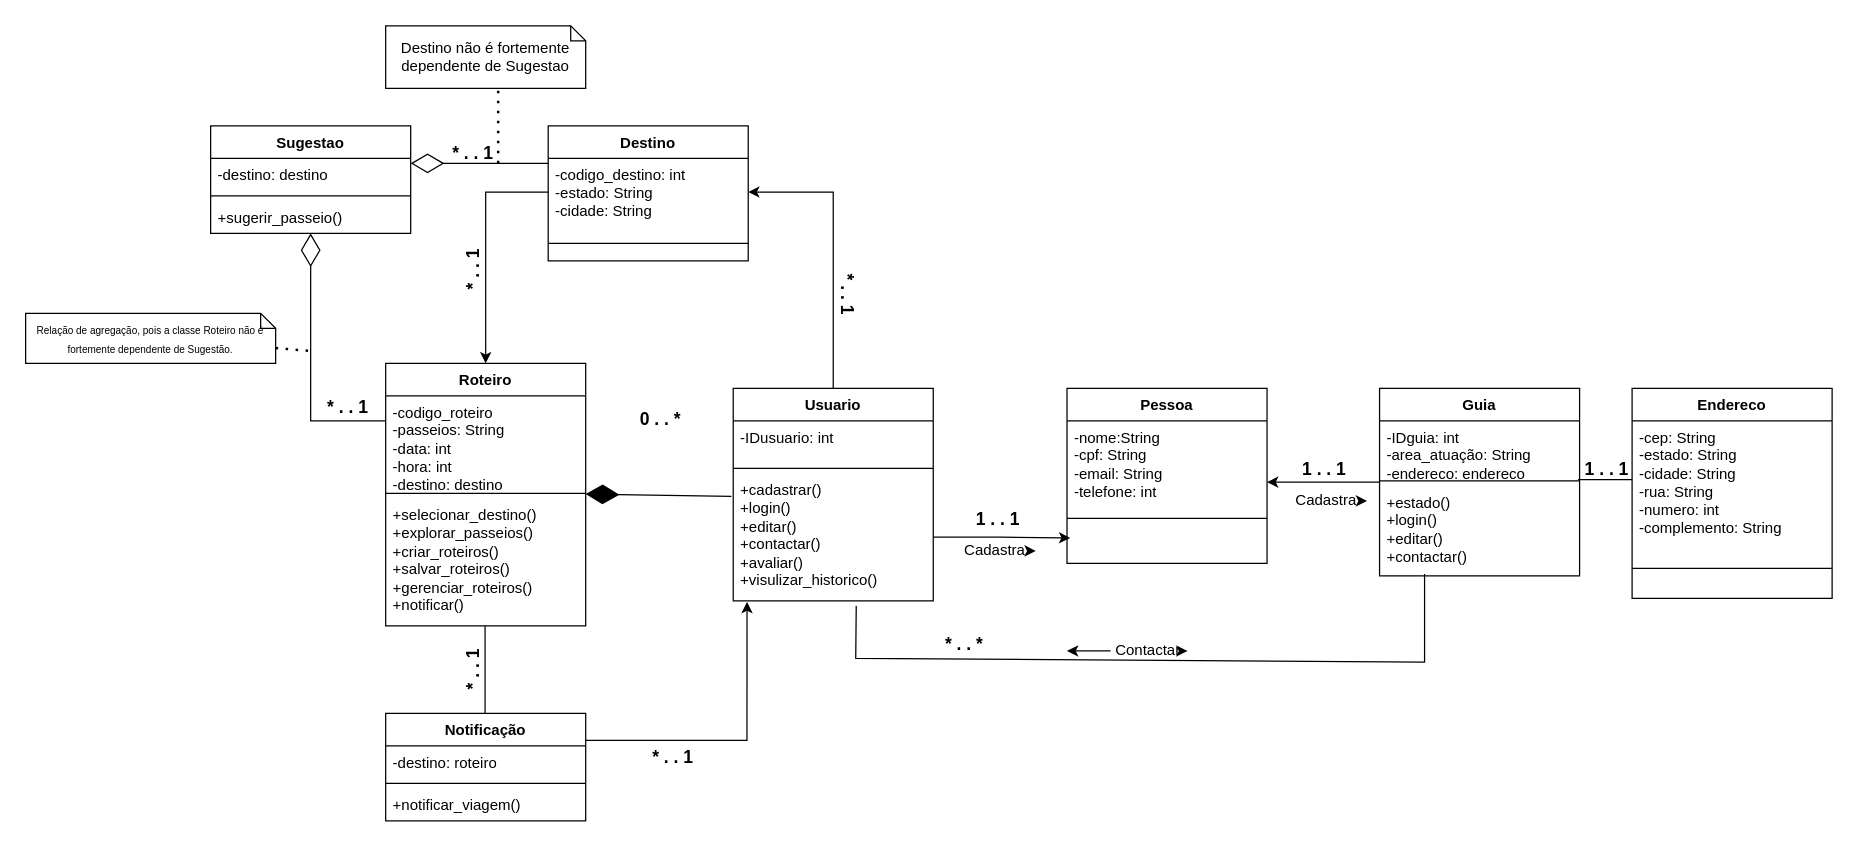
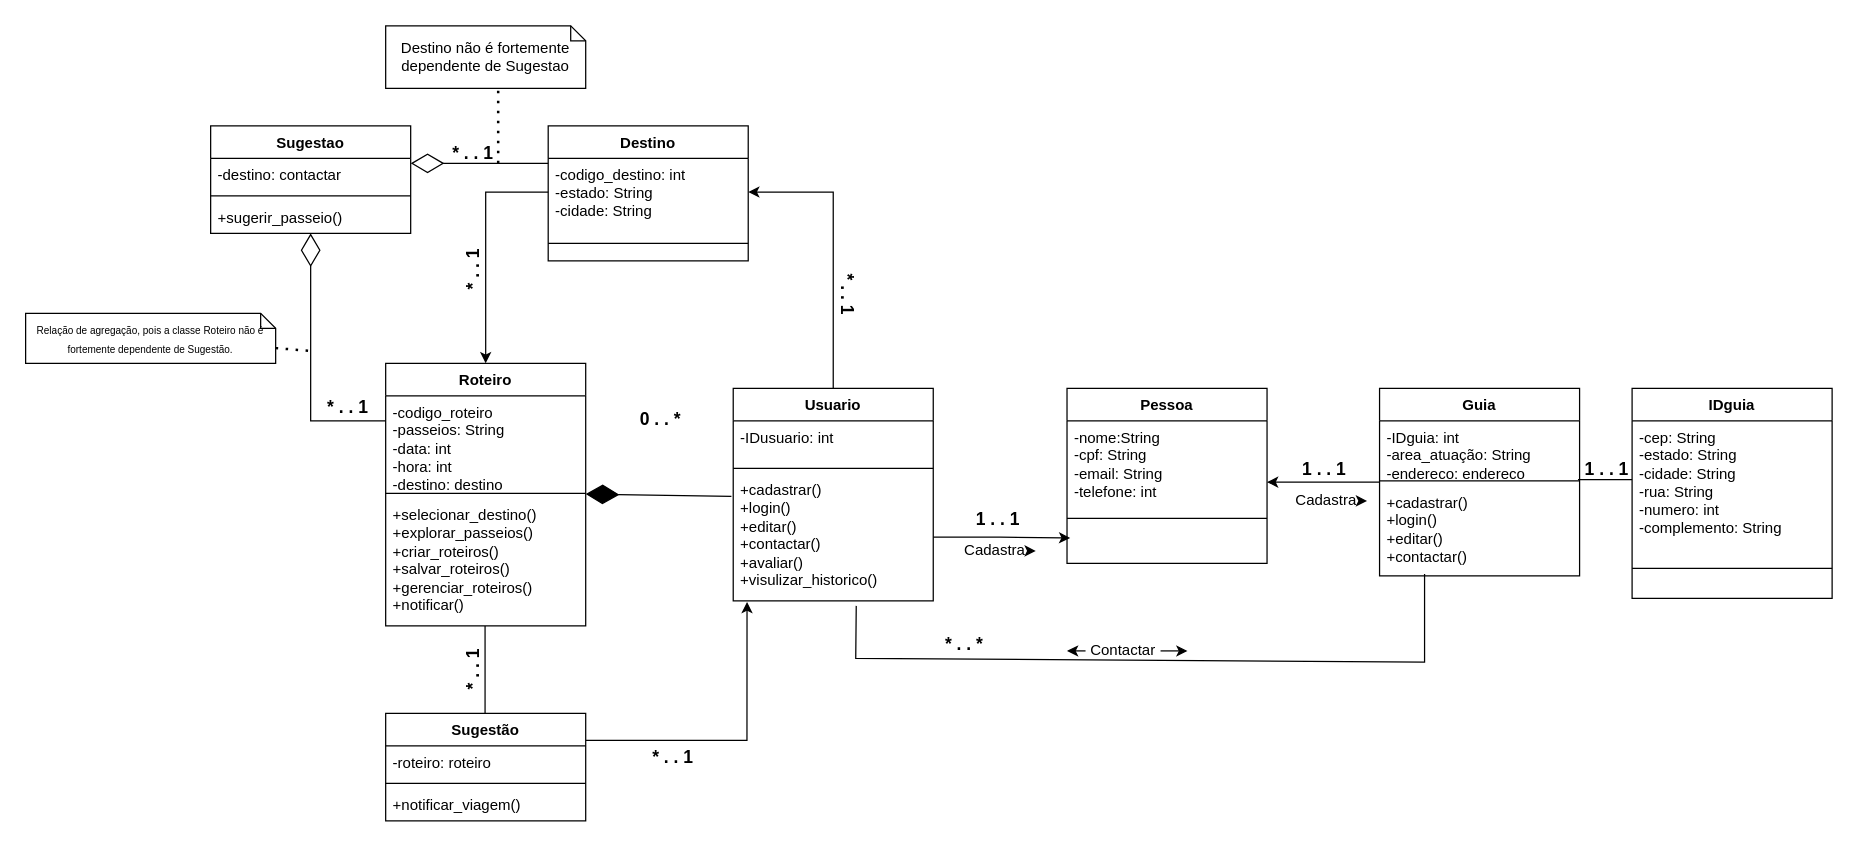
node "-destino: destino": label "-destino: destino" -> "-destino: contactar"
node "Endereco": label "Endereco" -> "IDguia"
node "+estado() +login() +editar() +contactar()": label "+estado() +login() +editar() +contactar()" -> "+cadastrar() +login() +editar() +contactar()"
node "Contactar": moved (1148, 651) -> (1123, 651)
node "Notificação": label "Notificação" -> "Sugestão"
node "-destino: roteiro": label "-destino: roteiro" -> "-roteiro: roteiro"
